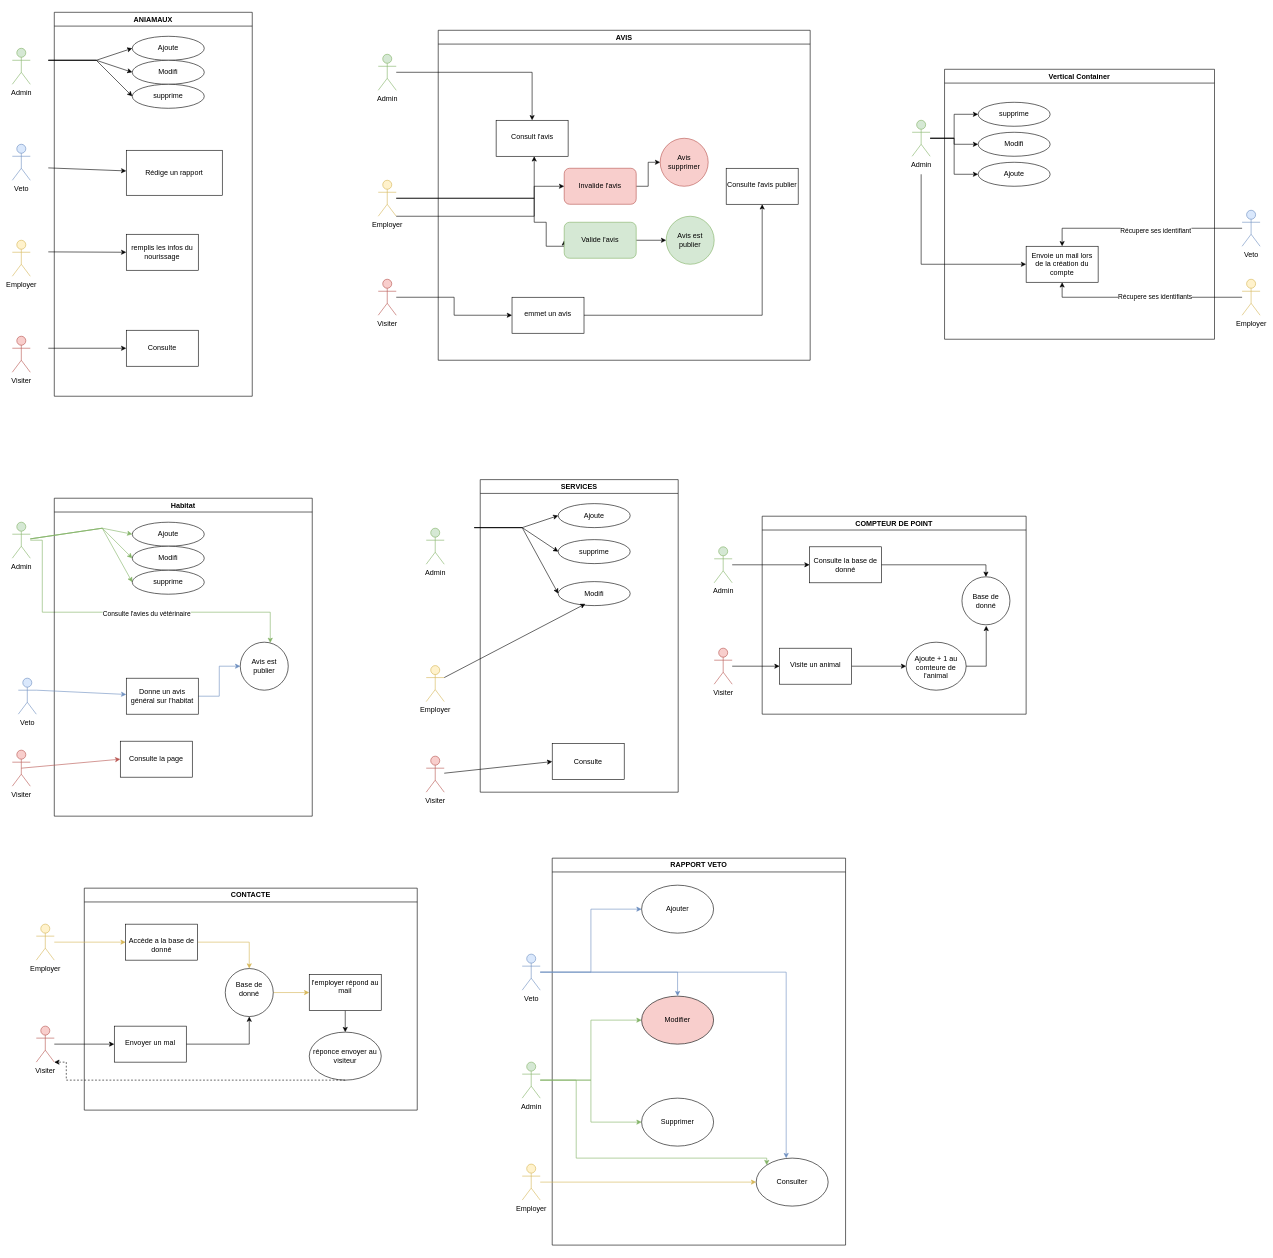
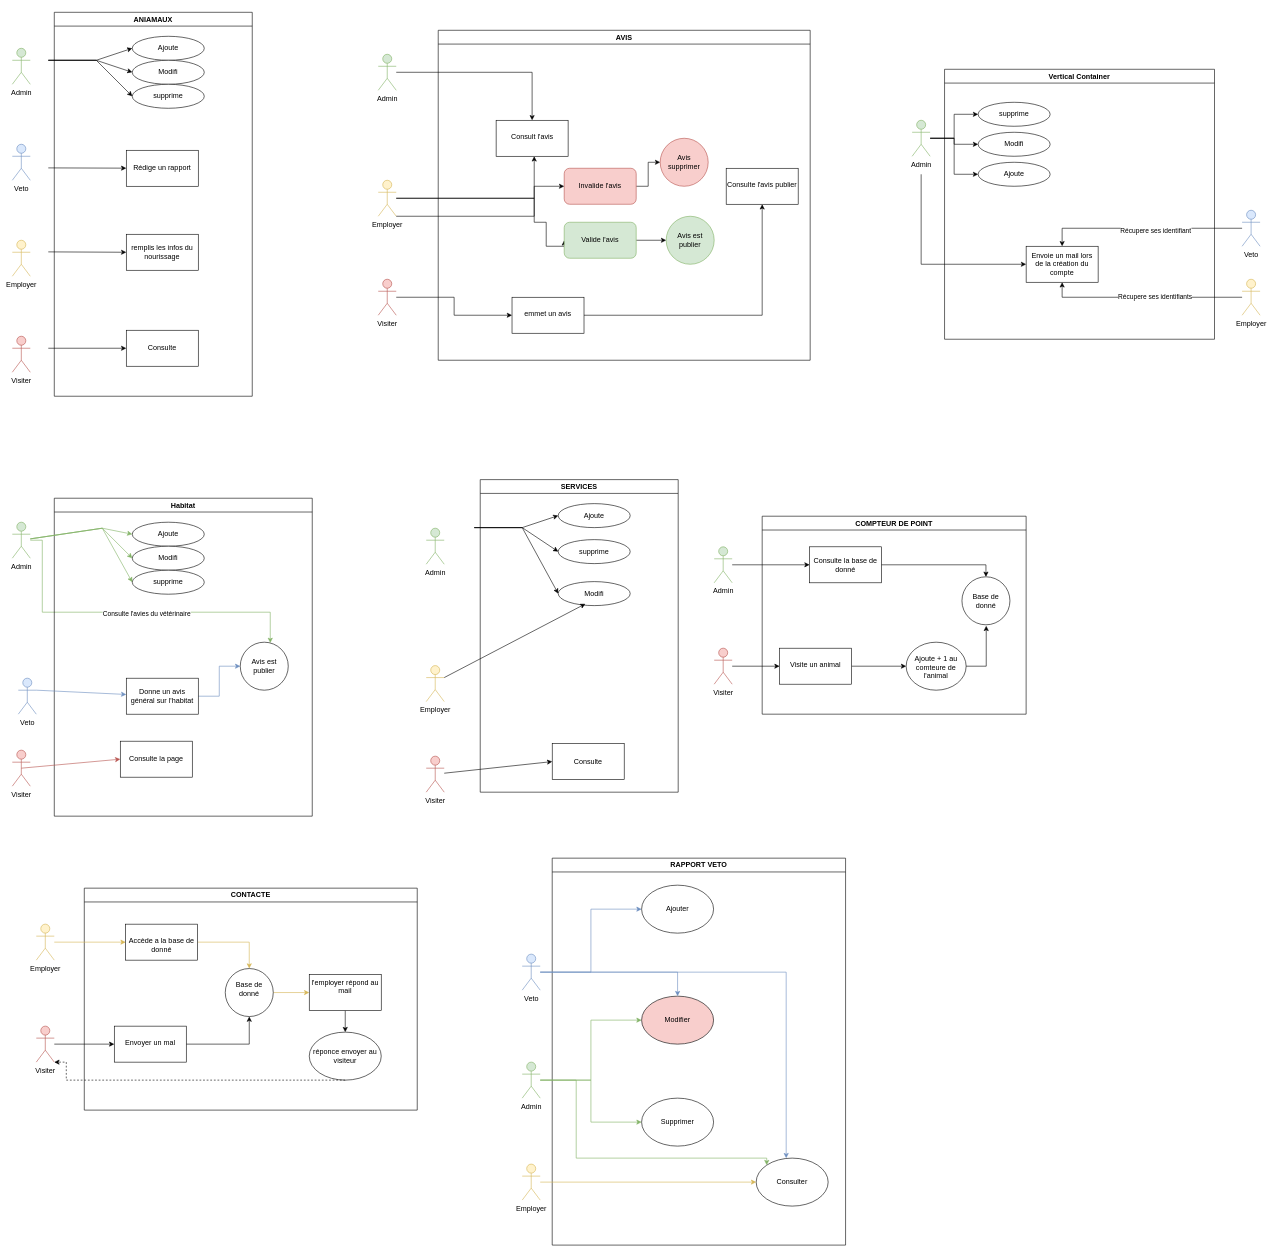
node "Rédige un rapport": size 96x45 -> 72x36
